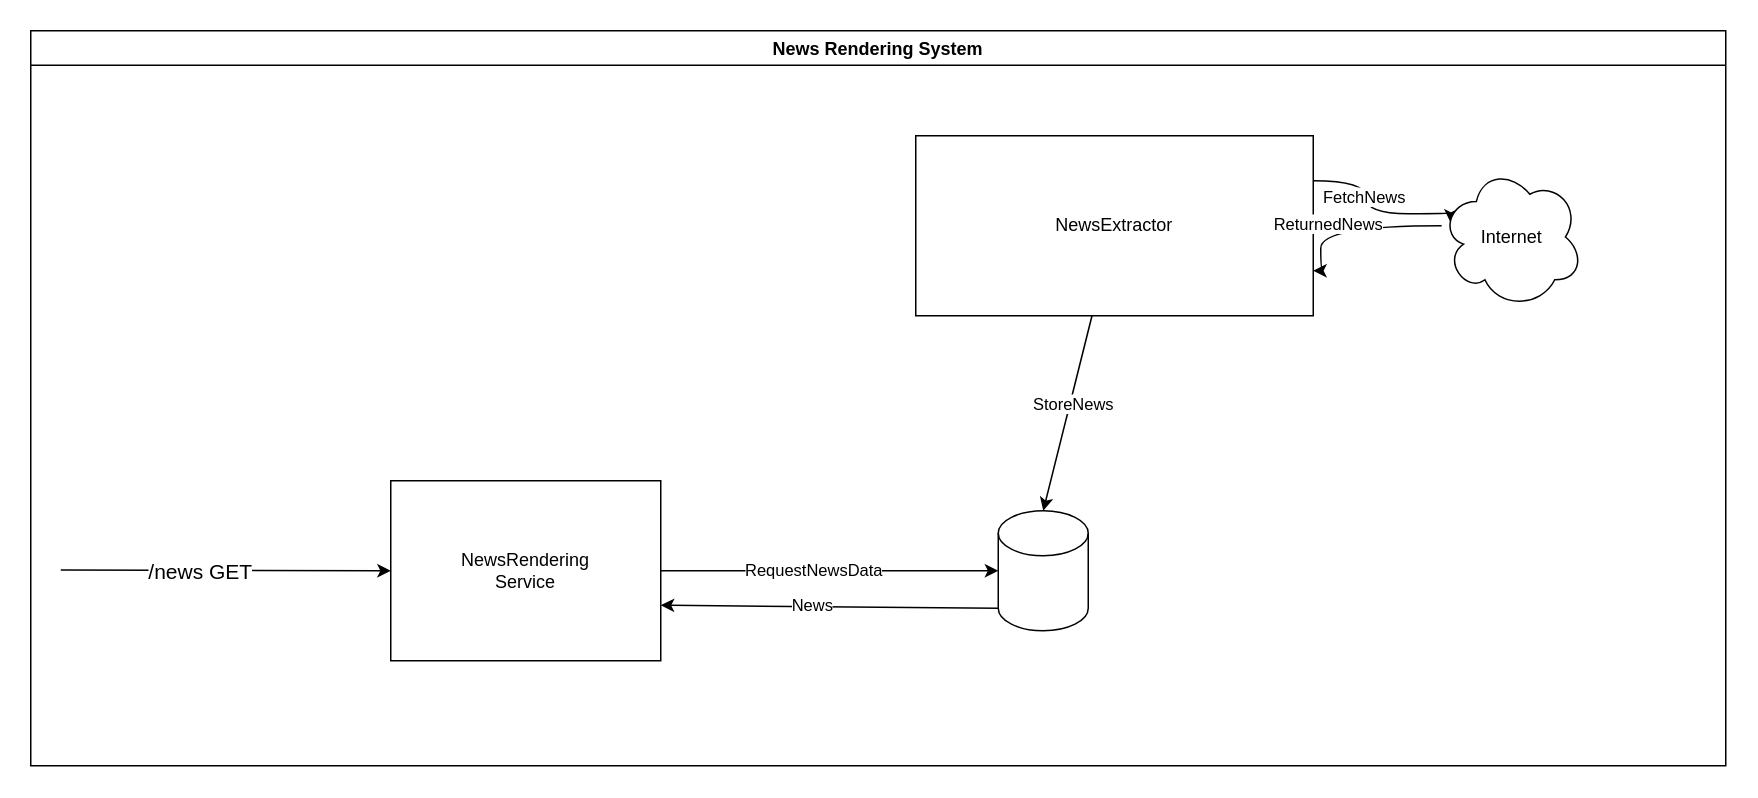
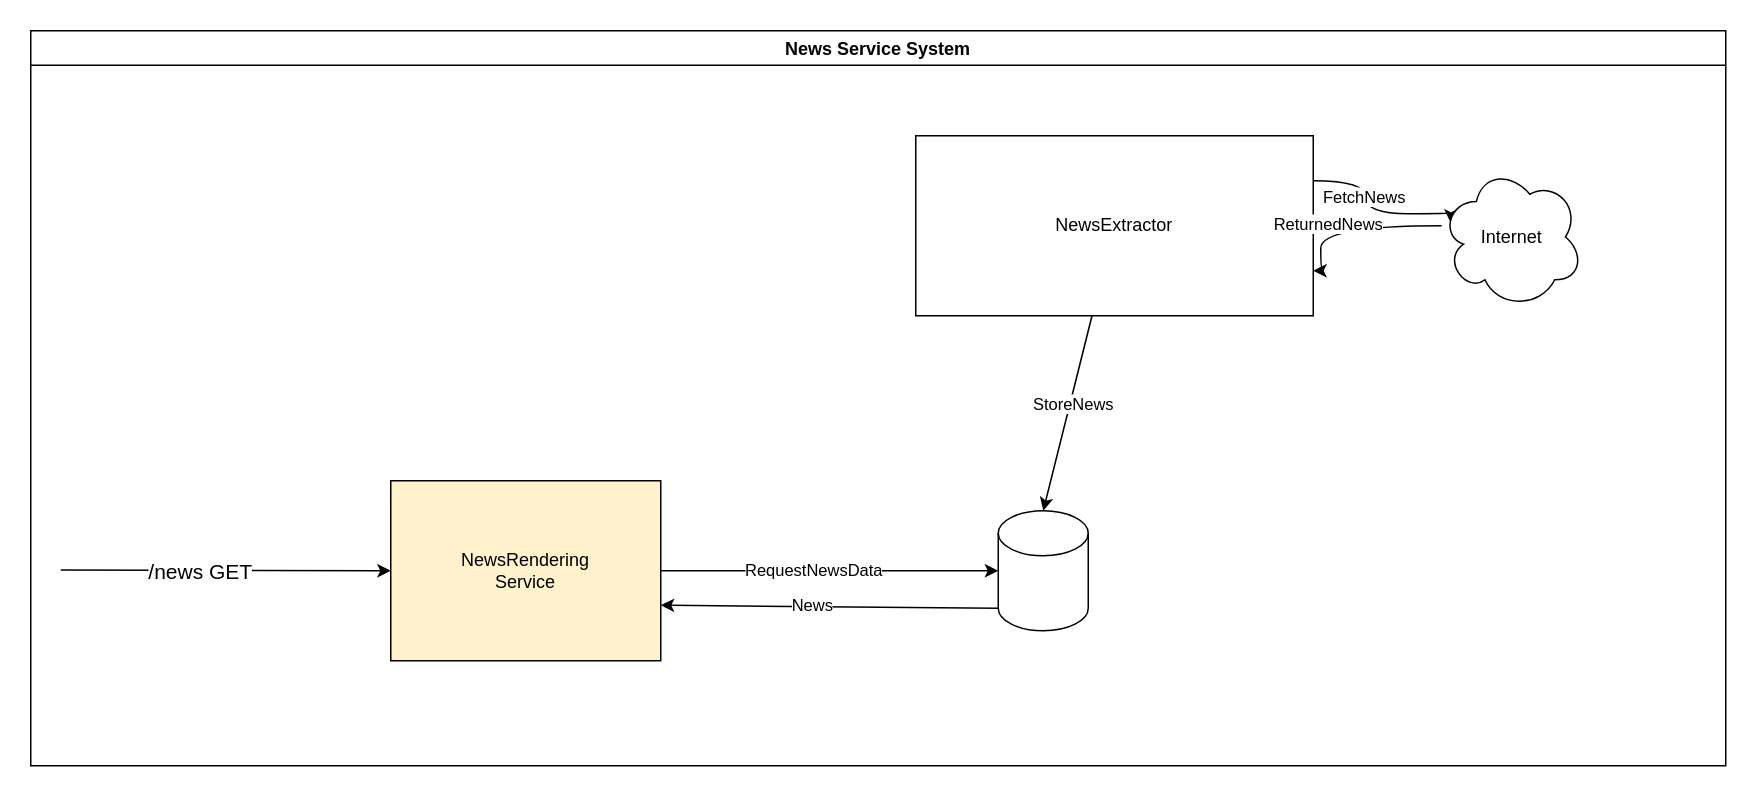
node "News Rendering System": label "News Rendering System" -> "News Service System"
node "NewsRendering Service": fillcolor #ffffff -> #fff2cc
